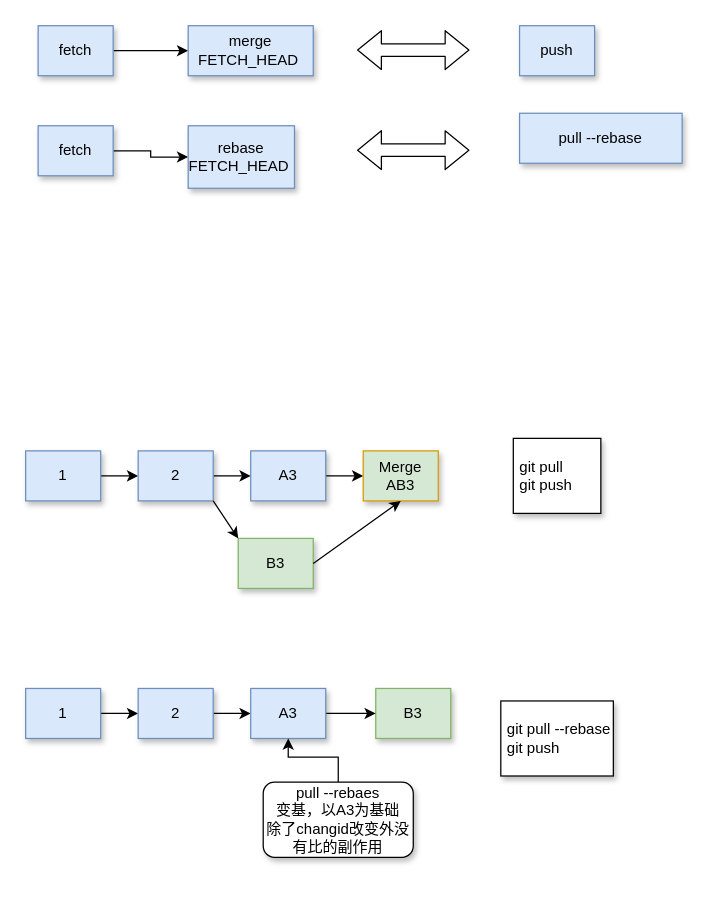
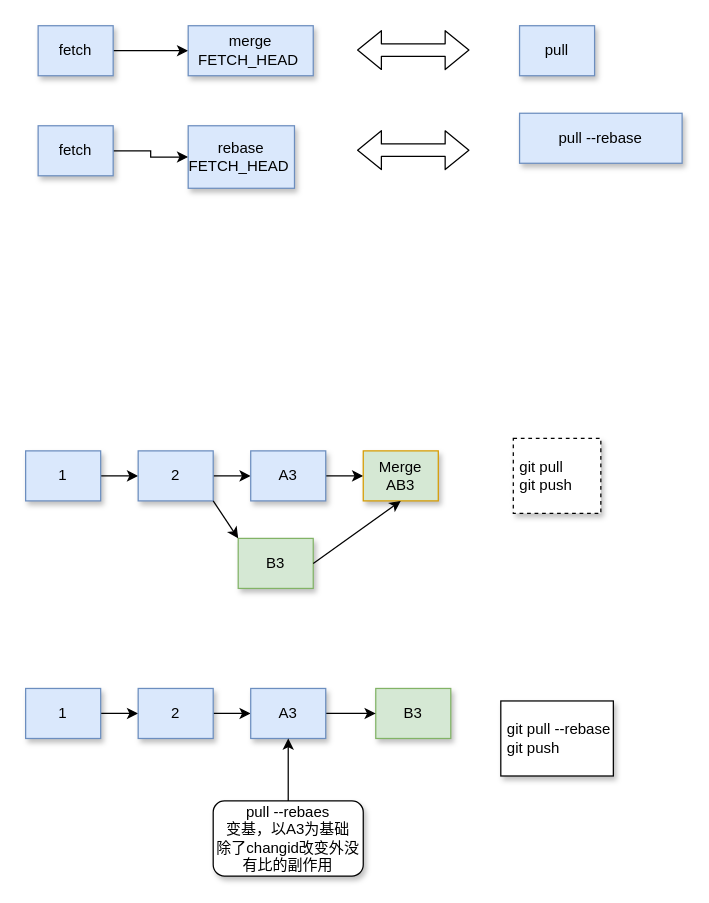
node "push": label "push" -> "pull"
node "git pull git push": style solid -> dashed
node "pull --rebaes 变基，以A3为基础 除了changid改变外没有比的副作用": moved (338, 819) -> (288, 838)
